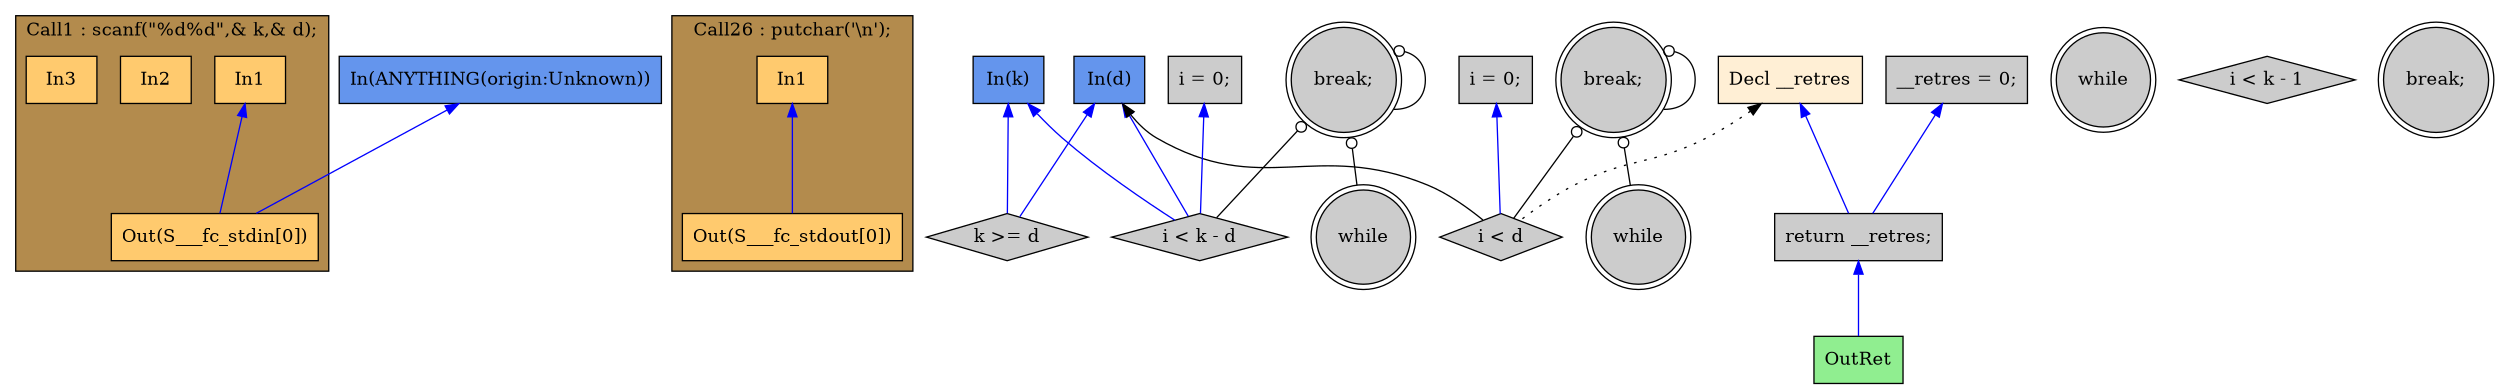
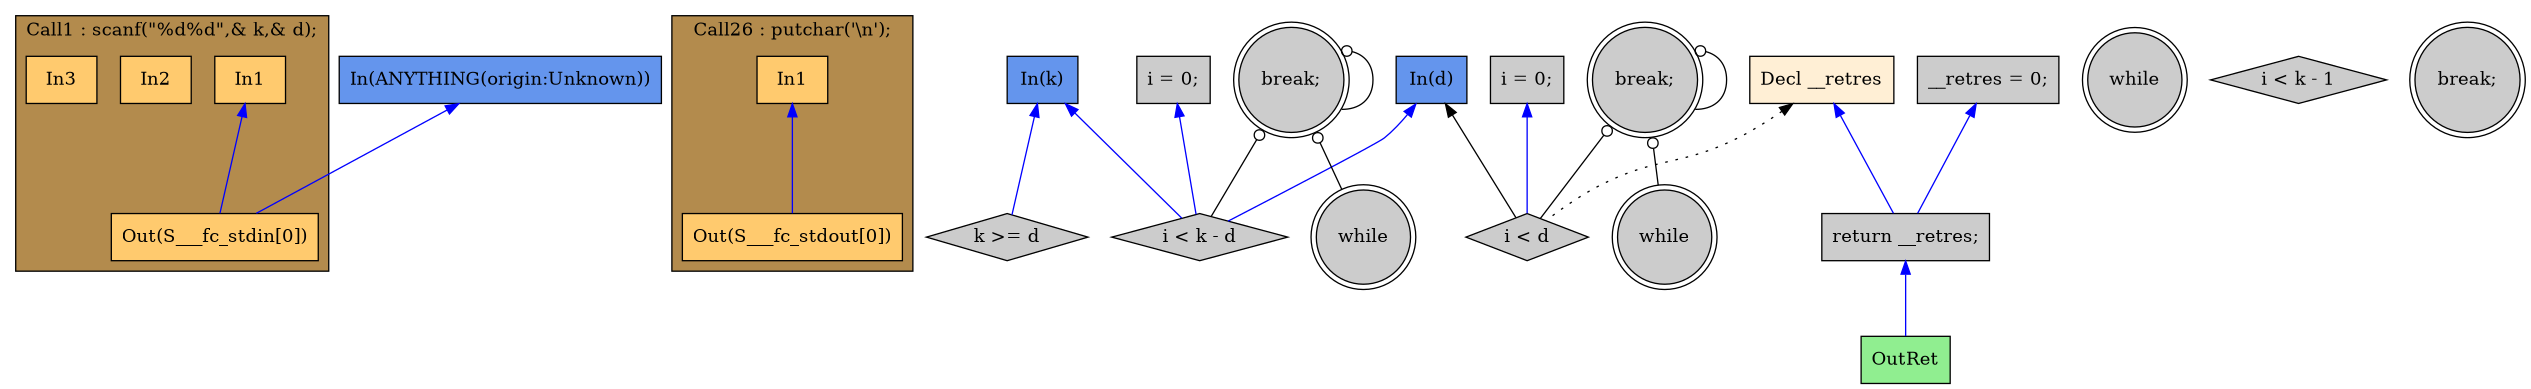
edge "k >= d" -> "In(d)": removed
